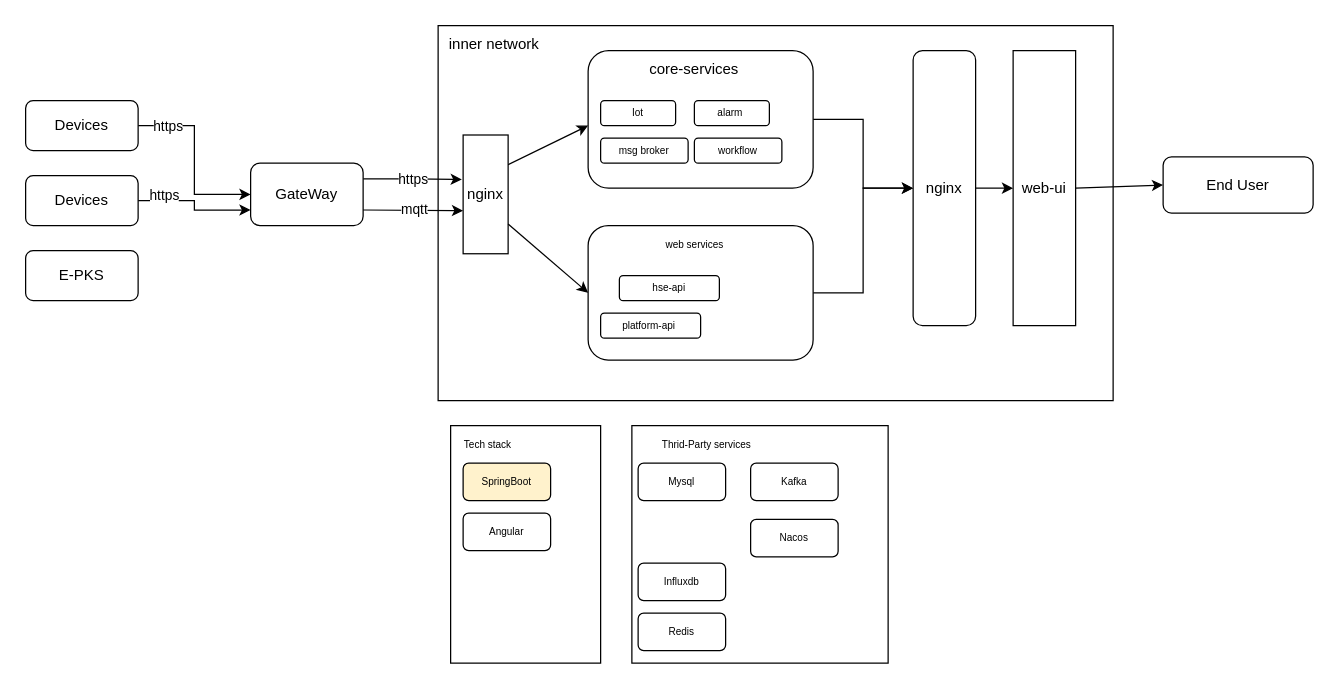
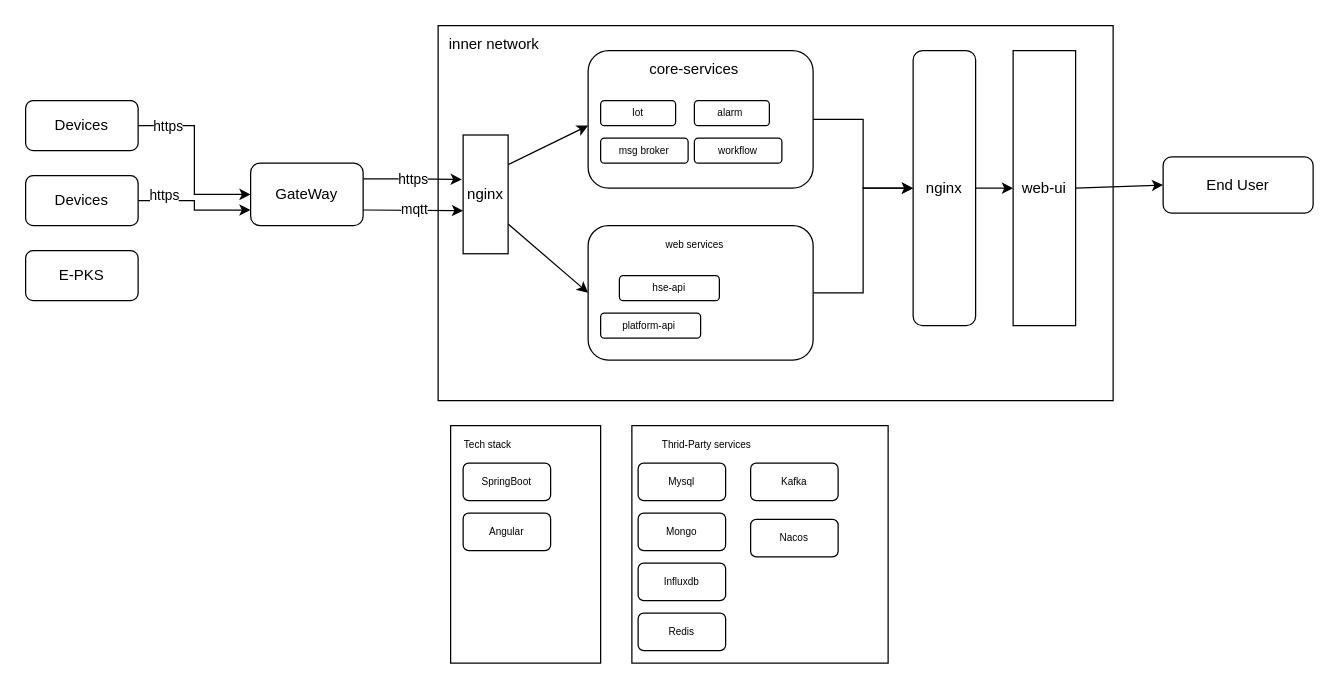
node "SpringBoot": fillcolor #fff2cc -> #ffffff
node "Mongo": added
